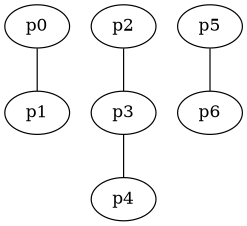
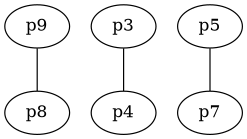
node "p0": label "p0" -> "p9"
node "p2": removed
node "p1": label "p1" -> "p8"
node "p6": label "p6" -> "p7"
